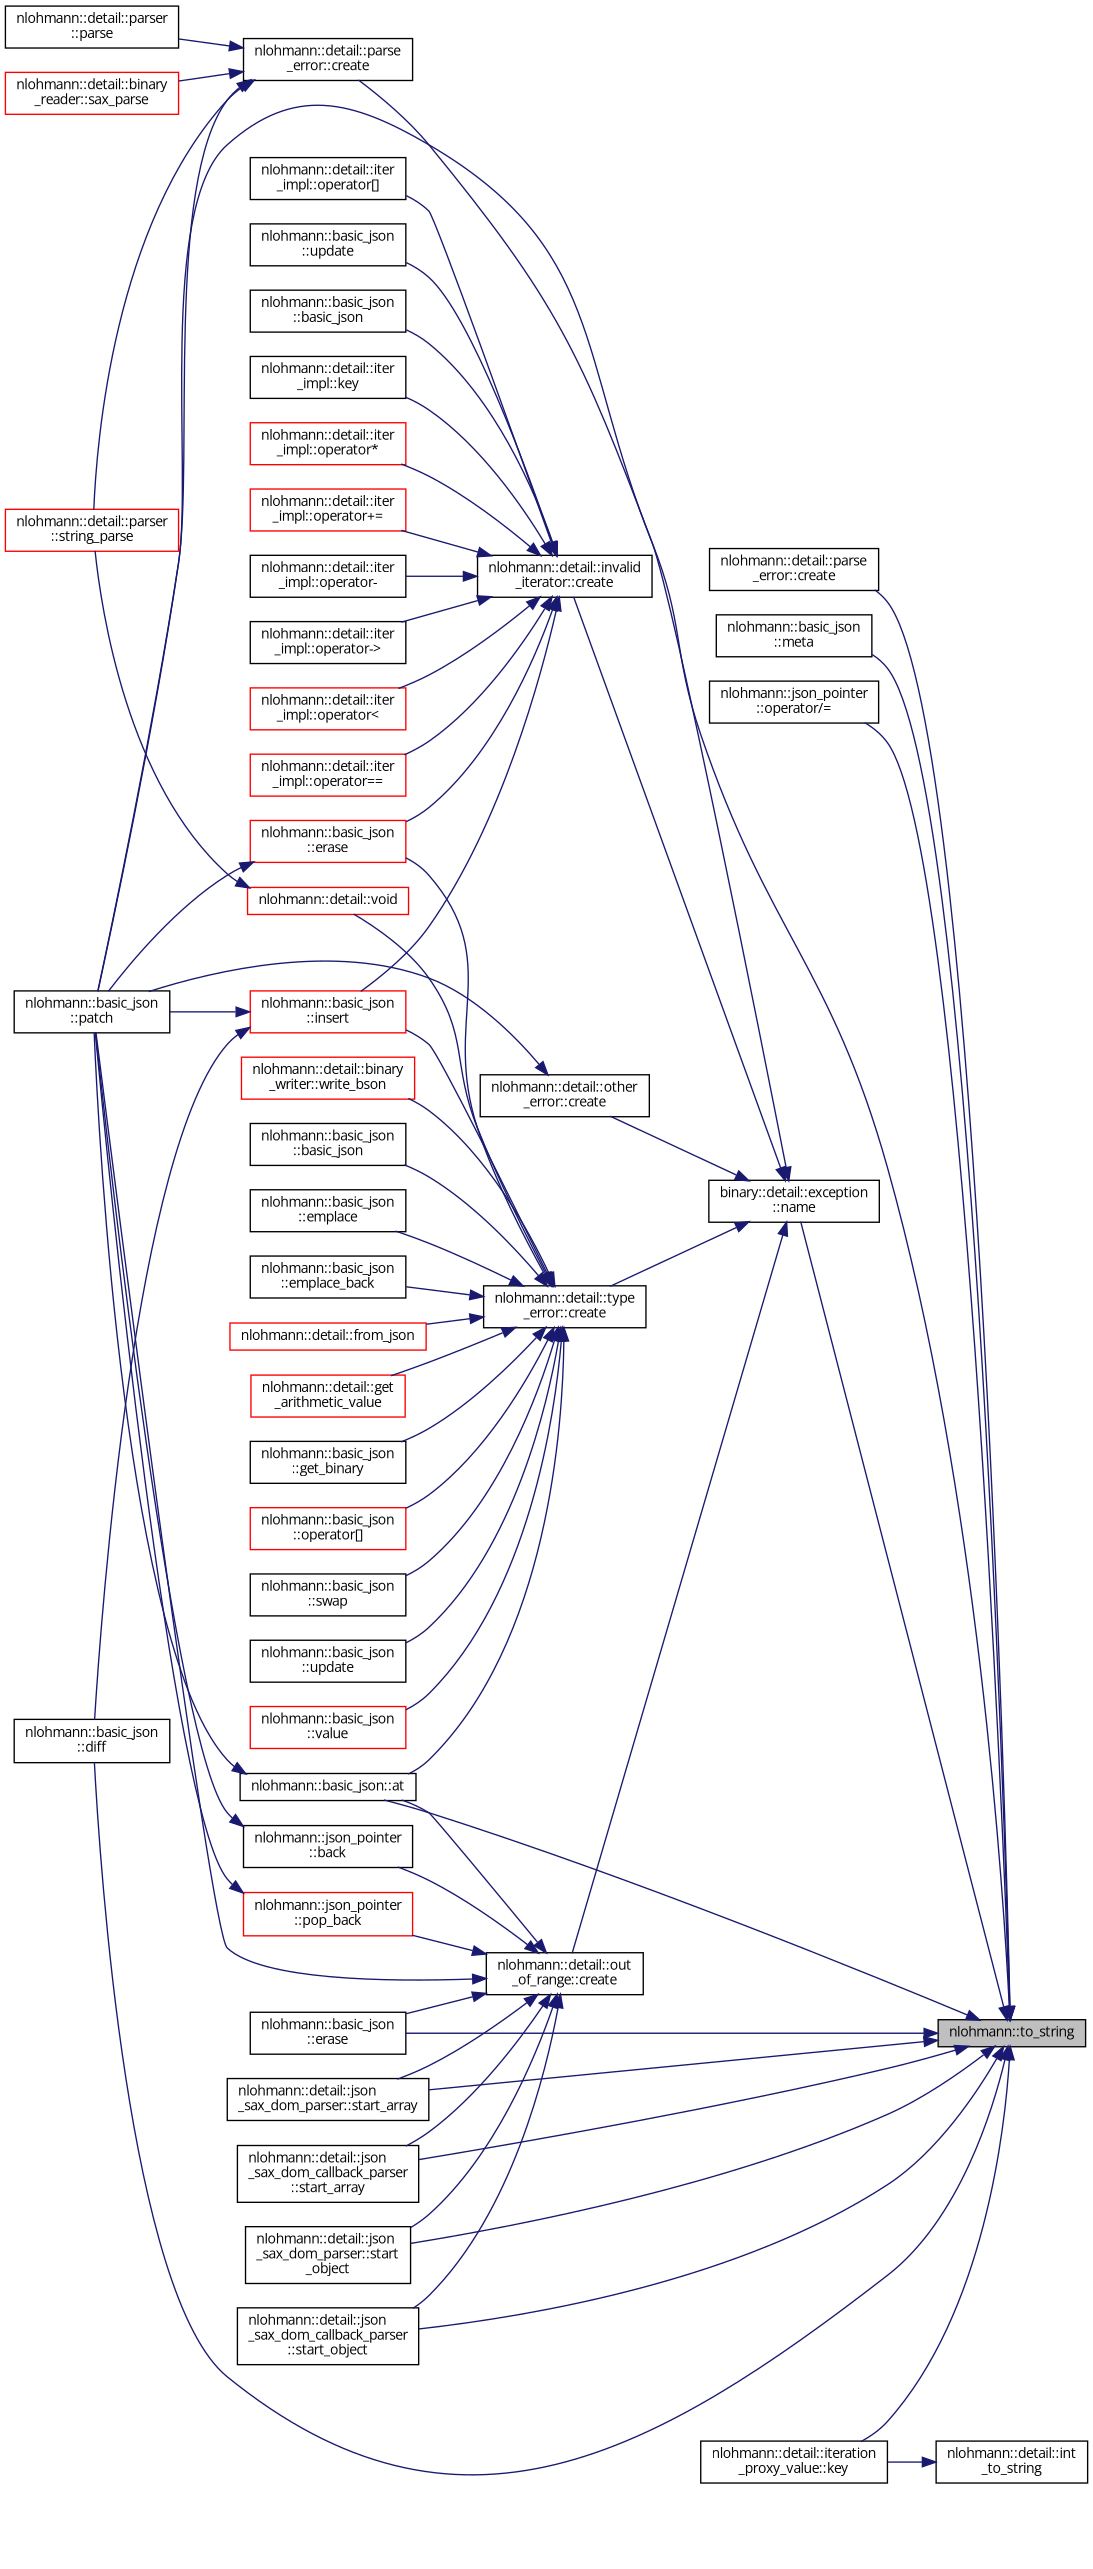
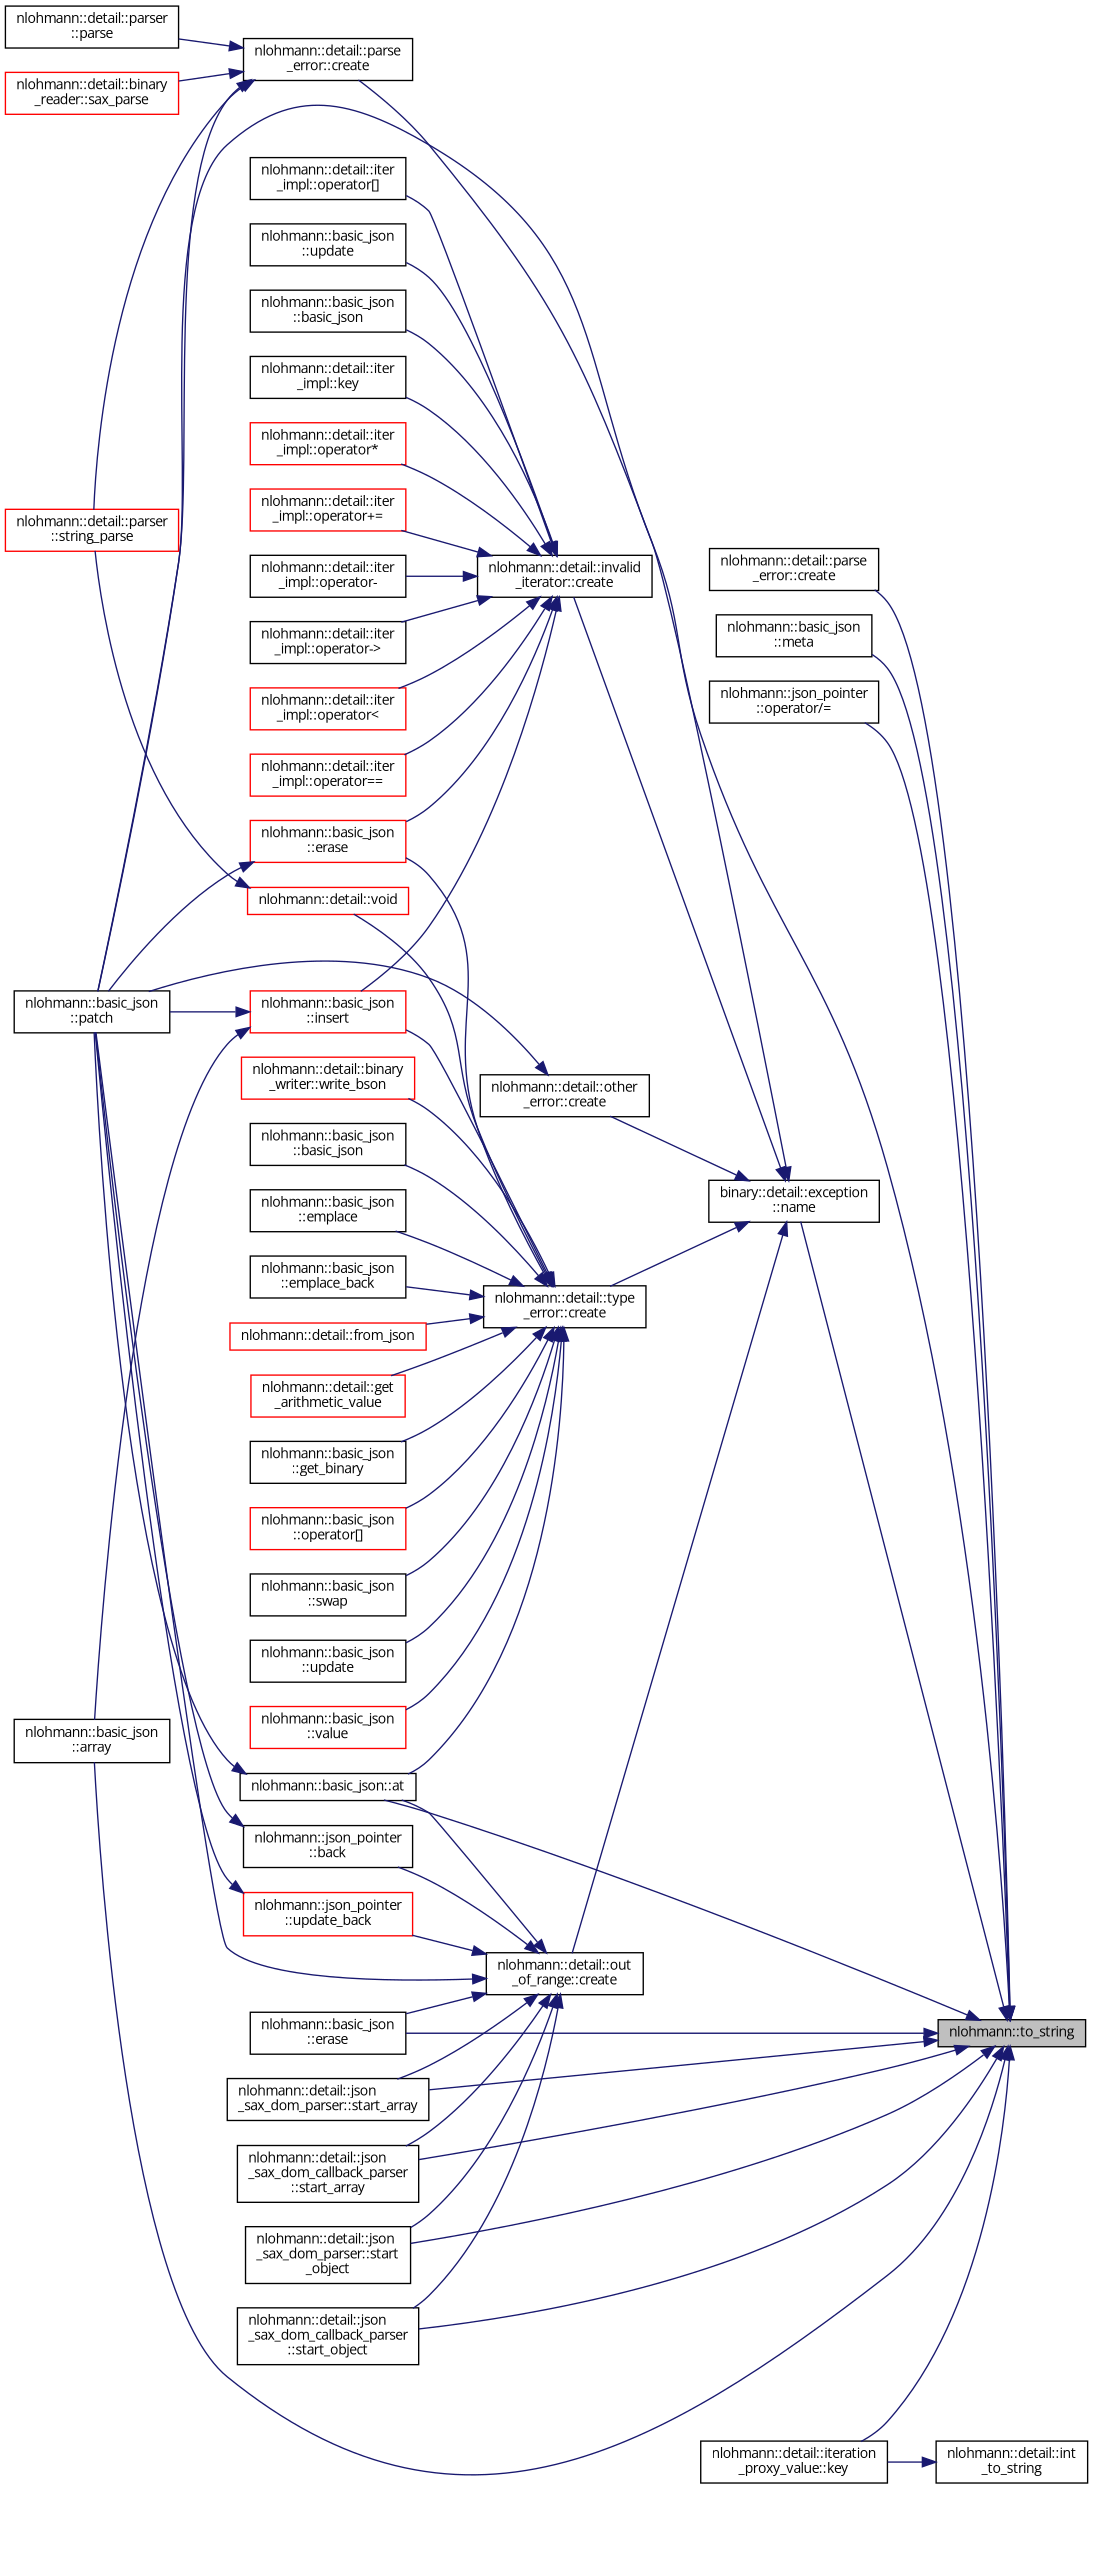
node "nlohmann::basic_json ::diff": label "nlohmann::basic_json ::diff" -> "nlohmann::basic_json ::array"
node "nlohmann::json_pointer ::pop_back": label "nlohmann::json_pointer ::pop_back" -> "nlohmann::json_pointer ::update_back"
